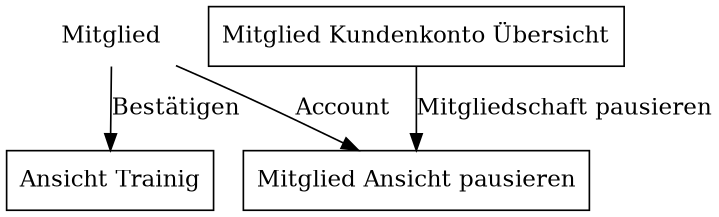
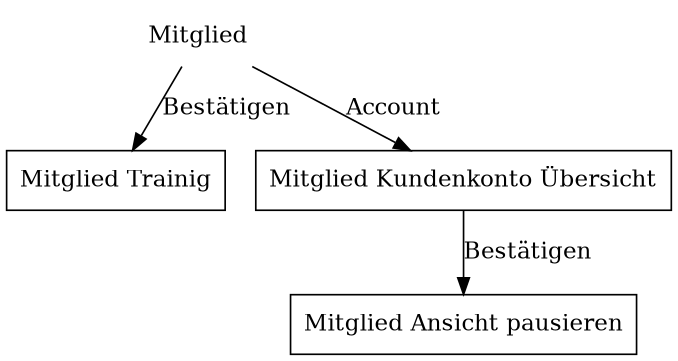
edge "Mitglied" -> "Mitglied Ansicht pausieren": now "Mitglied" -> "Mitglied Kundenkonto Übersicht"
edge "Mitglied Kundenkonto Übersicht" -> "Mitglied Ansicht pausieren": label "Mitgliedschaft pausieren" -> "Bestätigen"
node "Ansicht Trainig": label "Ansicht Trainig" -> "Mitglied Trainig"
